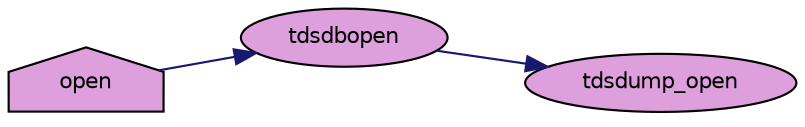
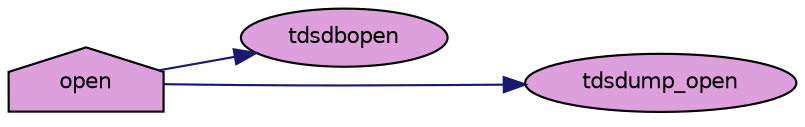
edge "tdsdbopen" -> "tdsdump_open": now "open" -> "tdsdump_open"
